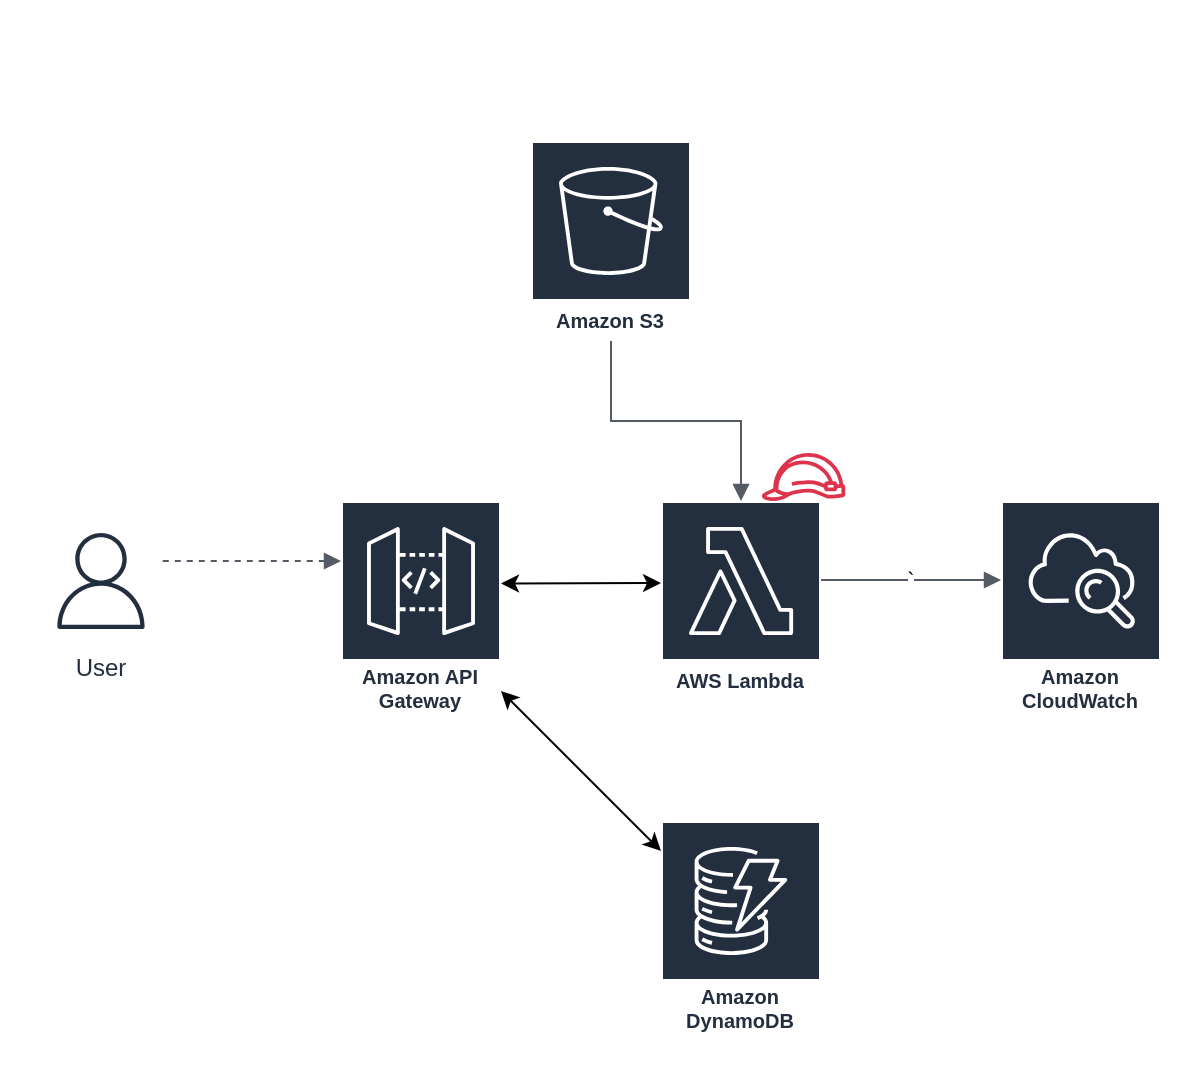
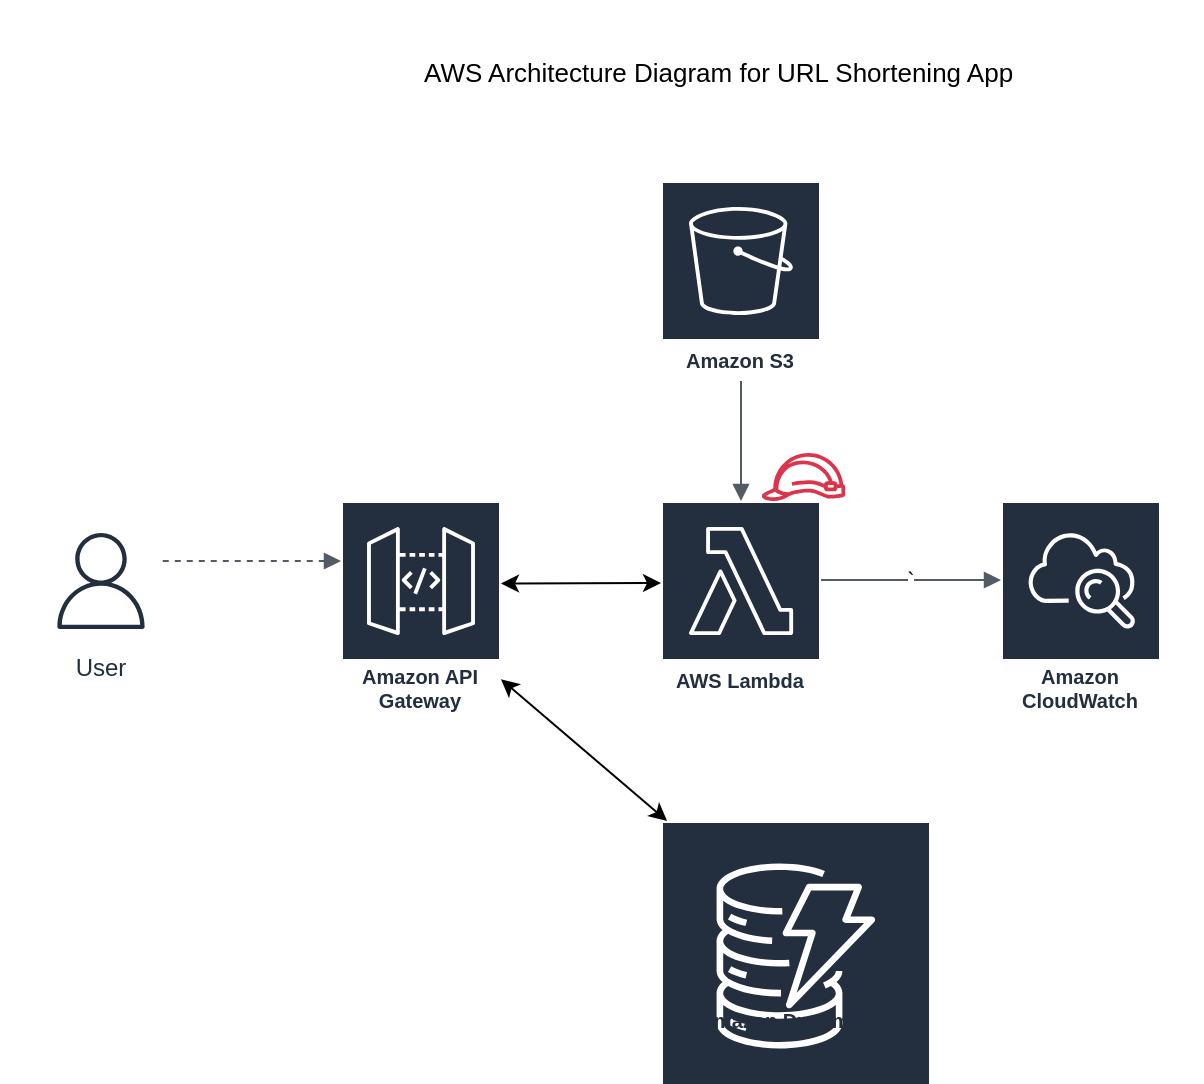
node "AWS Architecture Diagram for URL Shortening App": added
node "Amazon S3": moved (611, 241) -> (741, 281)
node "Amazon DynamoDB": size 160x220 -> 270x220
